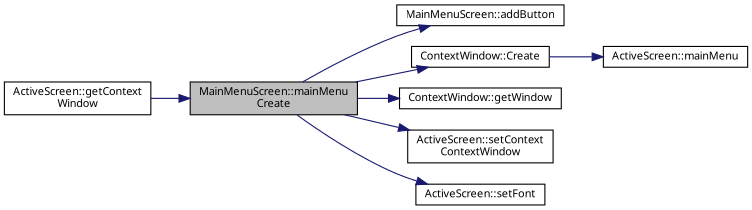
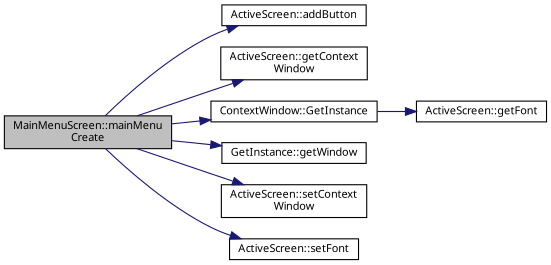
node "MainMenuScreen::addButton": label "MainMenuScreen::addButton" -> "ActiveScreen::addButton"
node "ContextWindow::Create": label "ContextWindow::Create" -> "ContextWindow::GetInstance"
node "ActiveScreen::mainMenu": label "ActiveScreen::mainMenu" -> "ActiveScreen::getFont"
edge "ActiveScreen::getContext Window" -> "MainMenuScreen::mainMenu Create": reversed
node "ContextWindow::getWindow": label "ContextWindow::getWindow" -> "GetInstance::getWindow"
node "ActiveScreen::setContext ContextWindow": label "ActiveScreen::setContext ContextWindow" -> "ActiveScreen::setContext Window"
